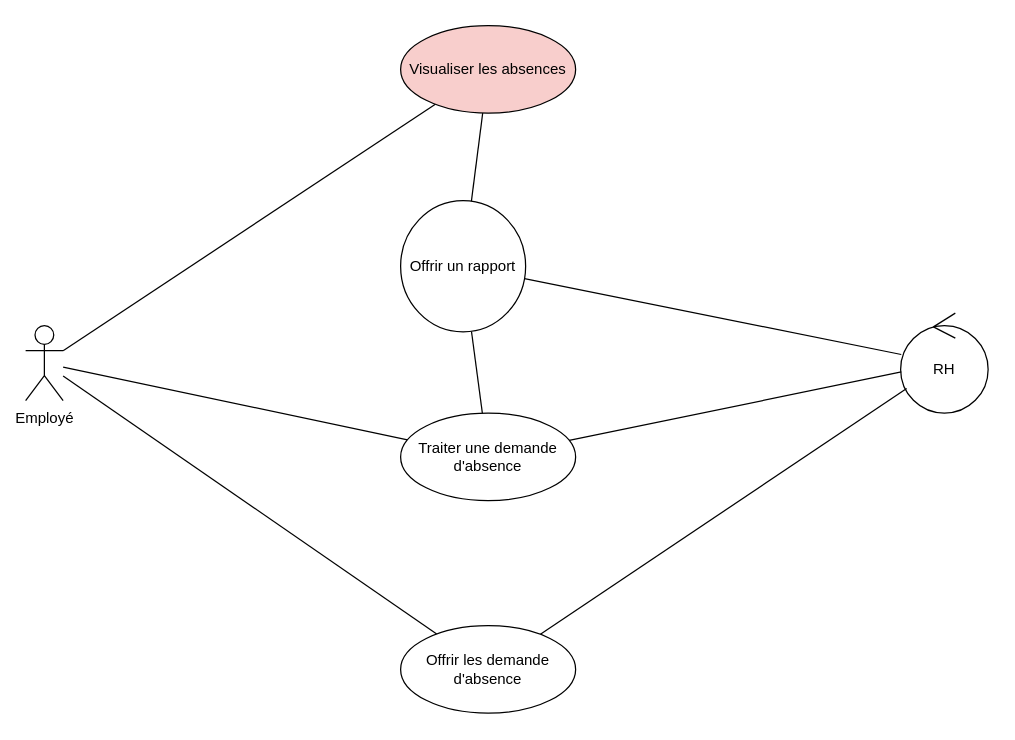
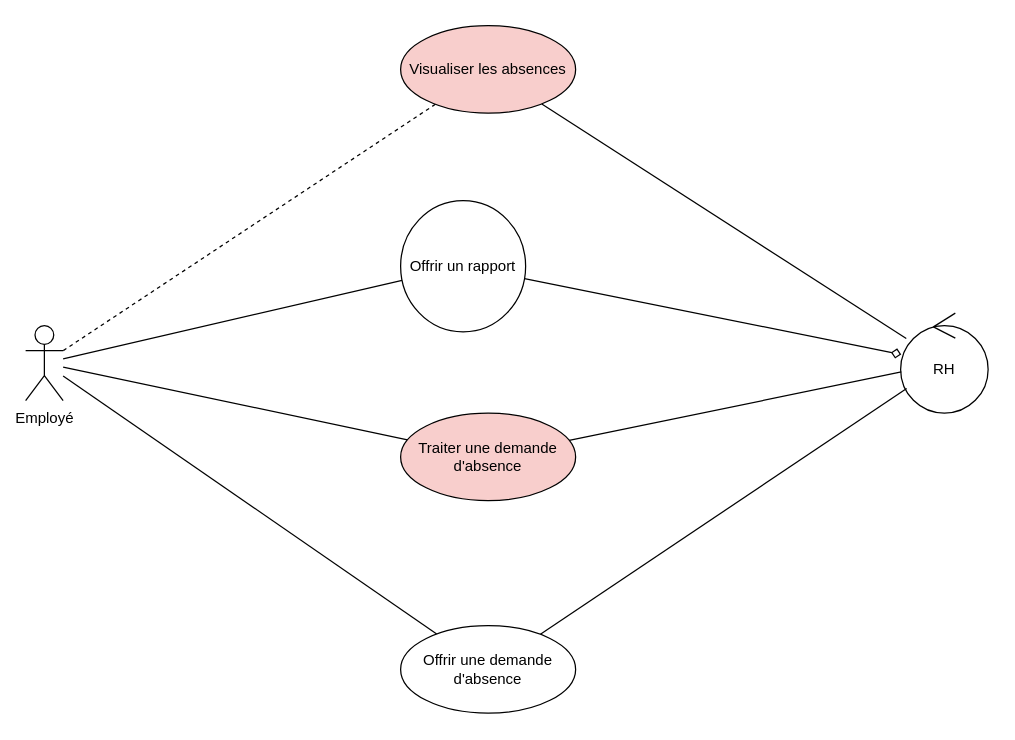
edge "Visualiser les absences" -- "Offrir un rapport": now "Visualiser les absences" -- "RH"
edge "Visualiser les absences" -- "Employé": style solid -> dashed
edge "Offrir un rapport" -- "RH": arrowhead none -> diamond
edge "Offrir un rapport" -- "Traiter une demande d'absence": now "Offrir un rapport" -- "Employé"
node "Traiter une demande d'absence": fillcolor #ffffff -> #f8cecc
node "Offrir les demande d'absence": label "Offrir les demande d'absence" -> "Offrir une demande d'absence"
